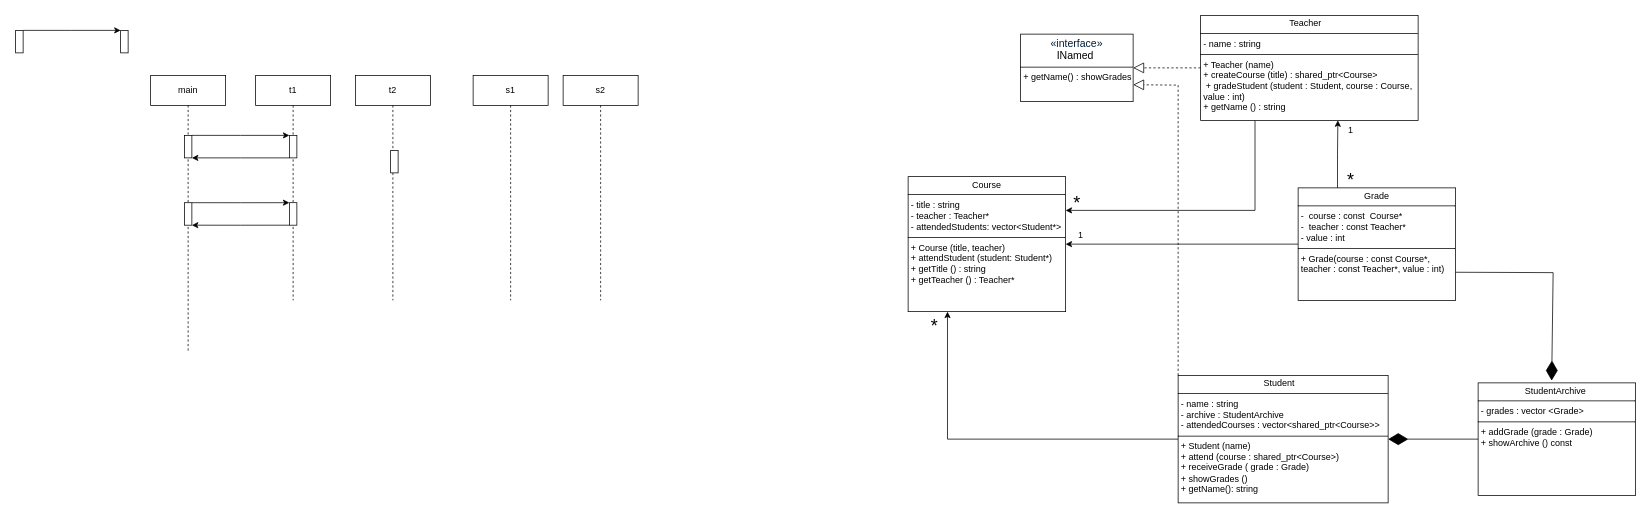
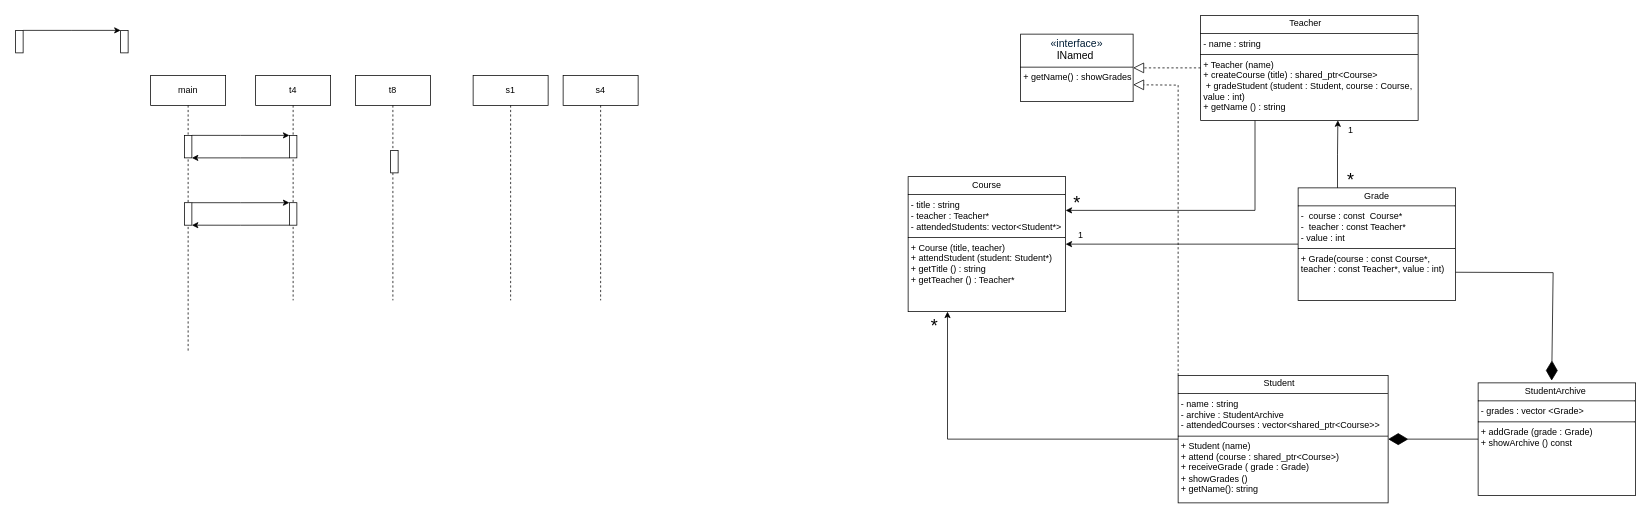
node "t1": label "t1" -> "t4"
node "t2": label "t2" -> "t8"
node "s2": label "s2" -> "s4"
